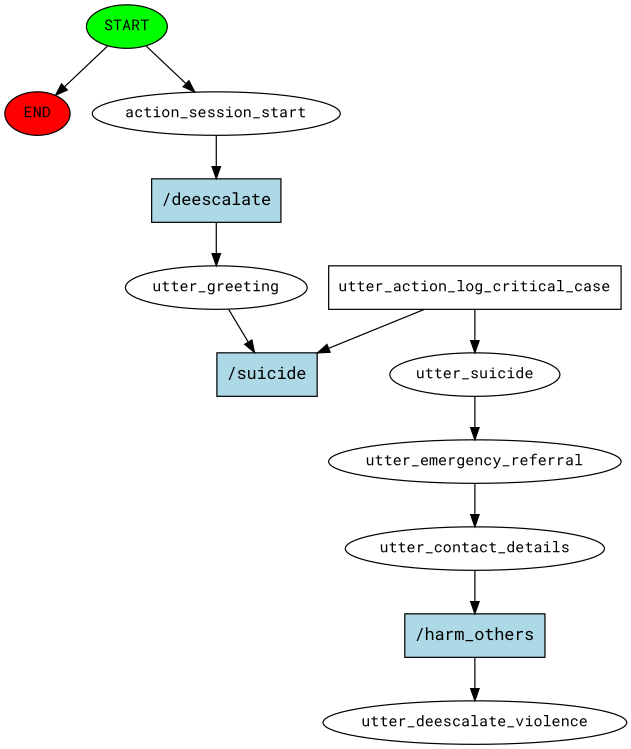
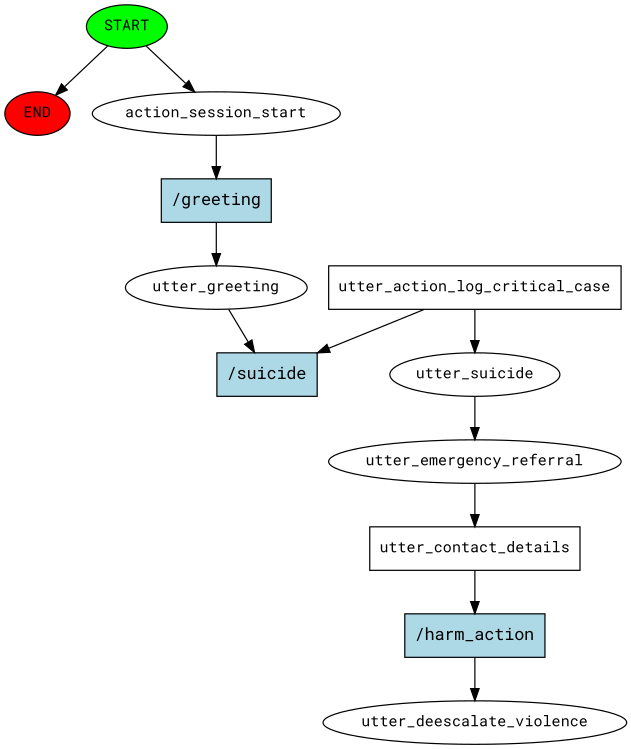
node "/deescalate": label "/deescalate" -> "/greeting"
node "utter_contact_details": shape ellipse -> box
node "/harm_others": label "/harm_others" -> "/harm_action"
